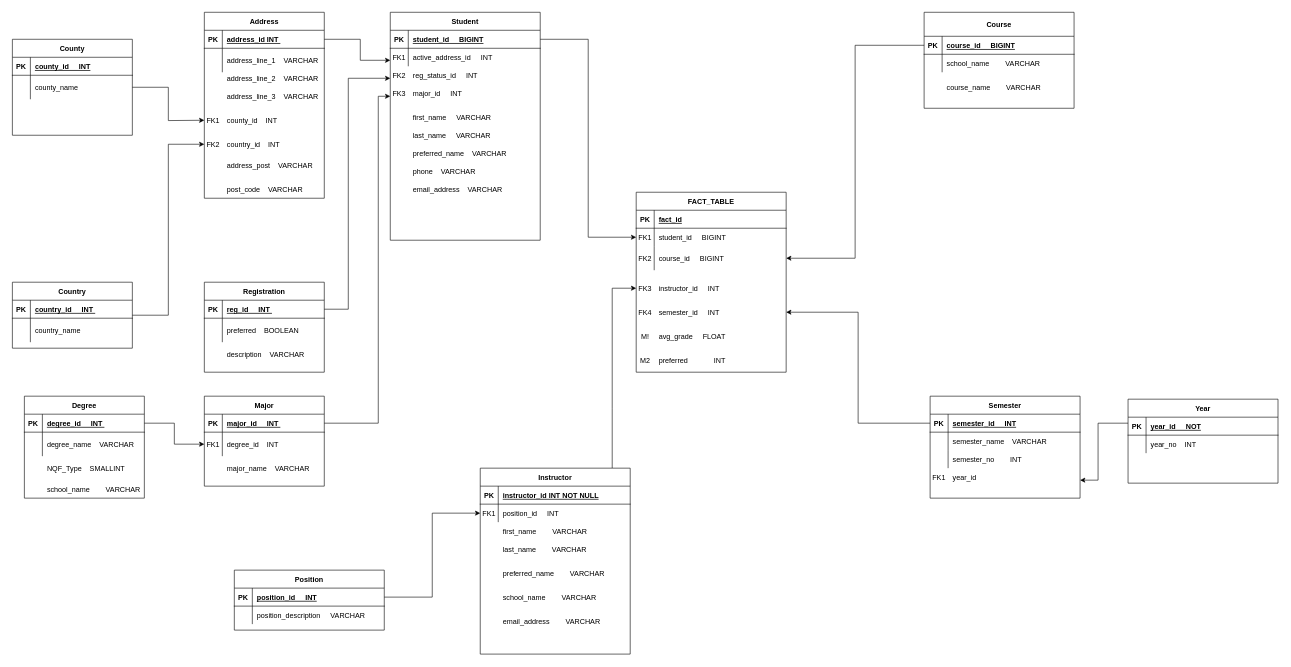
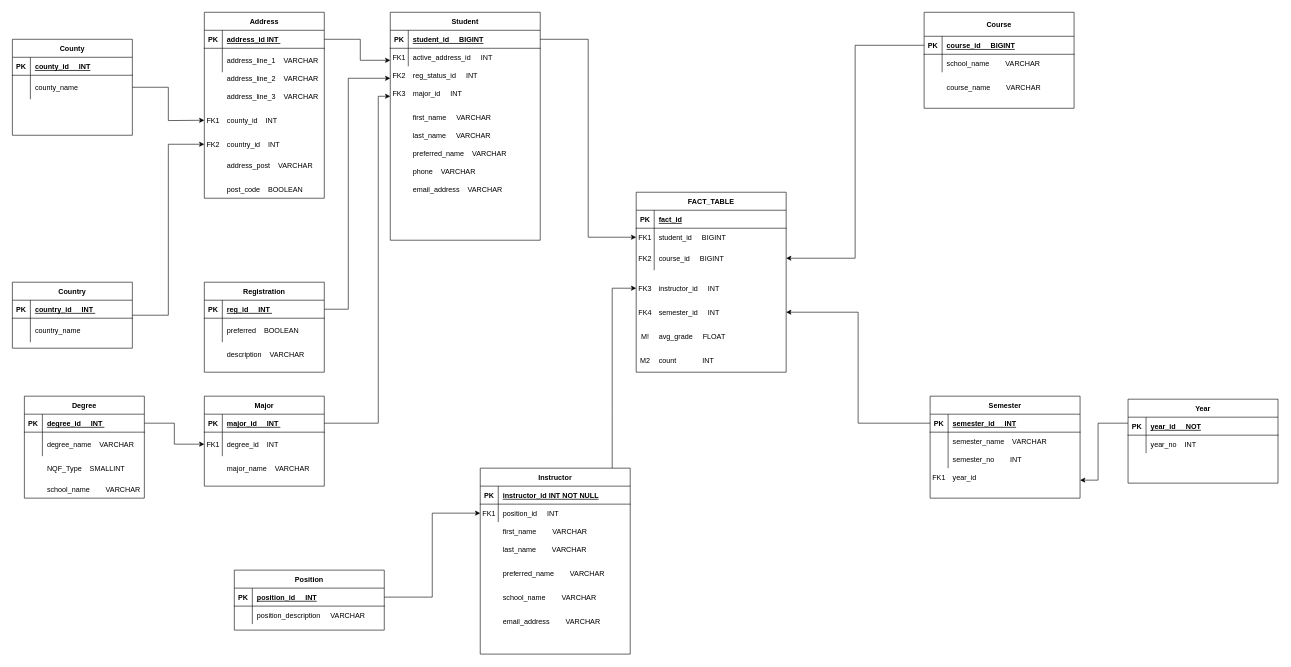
node "post_code VARCHAR": label "post_code VARCHAR" -> "post_code BOOLEAN"
node "preferred INT": label "preferred INT" -> "count INT"
